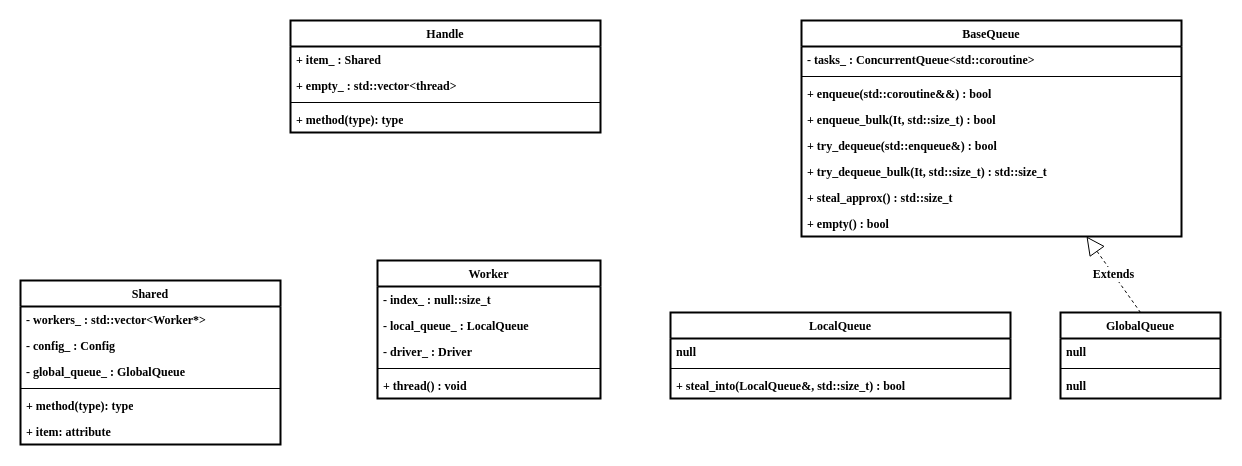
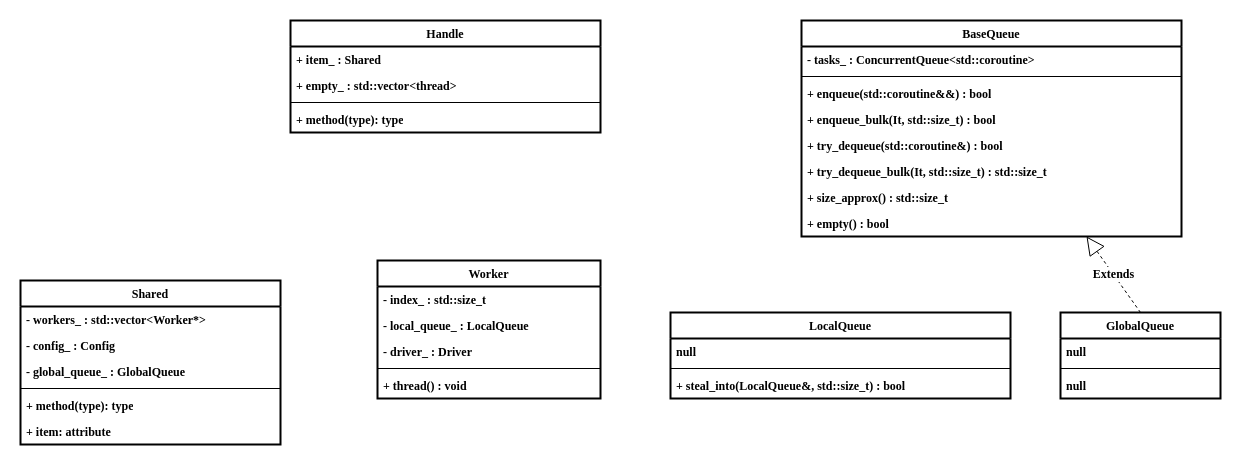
node "+ try_dequeue(std::enqueue&) : bool": label "+ try_dequeue(std::enqueue&) : bool" -> "+ try_dequeue(std::coroutine&) : bool"
node "+ steal_approx() : std::size_t": label "+ steal_approx() : std::size_t" -> "+ size_approx() : std::size_t"
node "- index_ : null::size_t": label "- index_ : null::size_t" -> "- index_ : std::size_t"
